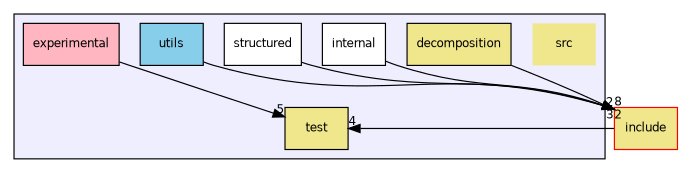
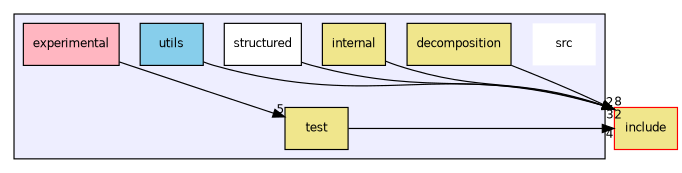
node "internal": fillcolor white -> khaki
node "src": fillcolor khaki -> white
edge "include" -> "test": reversed
